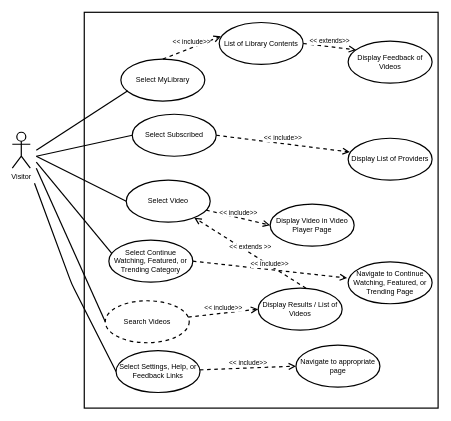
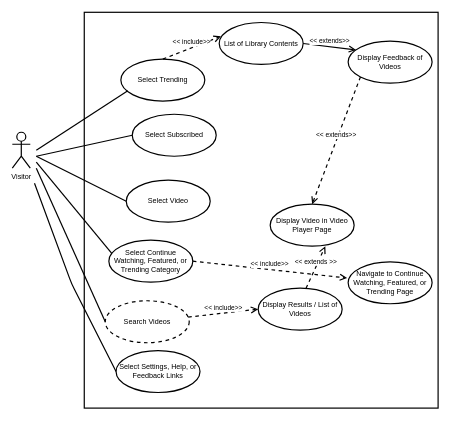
edge "List of Library Contents" -> "Display Feedback of Videos": style dashed -> solid
node "Select MyLibrary": label "Select MyLibrary" -> "Select Trending"
edge "Display Feedback of Videos" -> "Display Video in Video Player Page": added, label "<< extends>>"
edge "Select Subscribed" -> "Display List of Providers": removed, label "<< include>>"
node "Display List of Providers": removed
edge "Select Video" -> "Display Video in Video Player Page": removed, label "<< include>>"
edge "Display Results / List of Videos" -> "Select Video": now "Display Results / List of Videos" -> "Display Video in Video Player Page"
node "Navigate to appropriate page": removed
edge "Select Settings, Help, or Feedback Links" -> "Navigate to appropriate page": removed, label "<< include>>"
